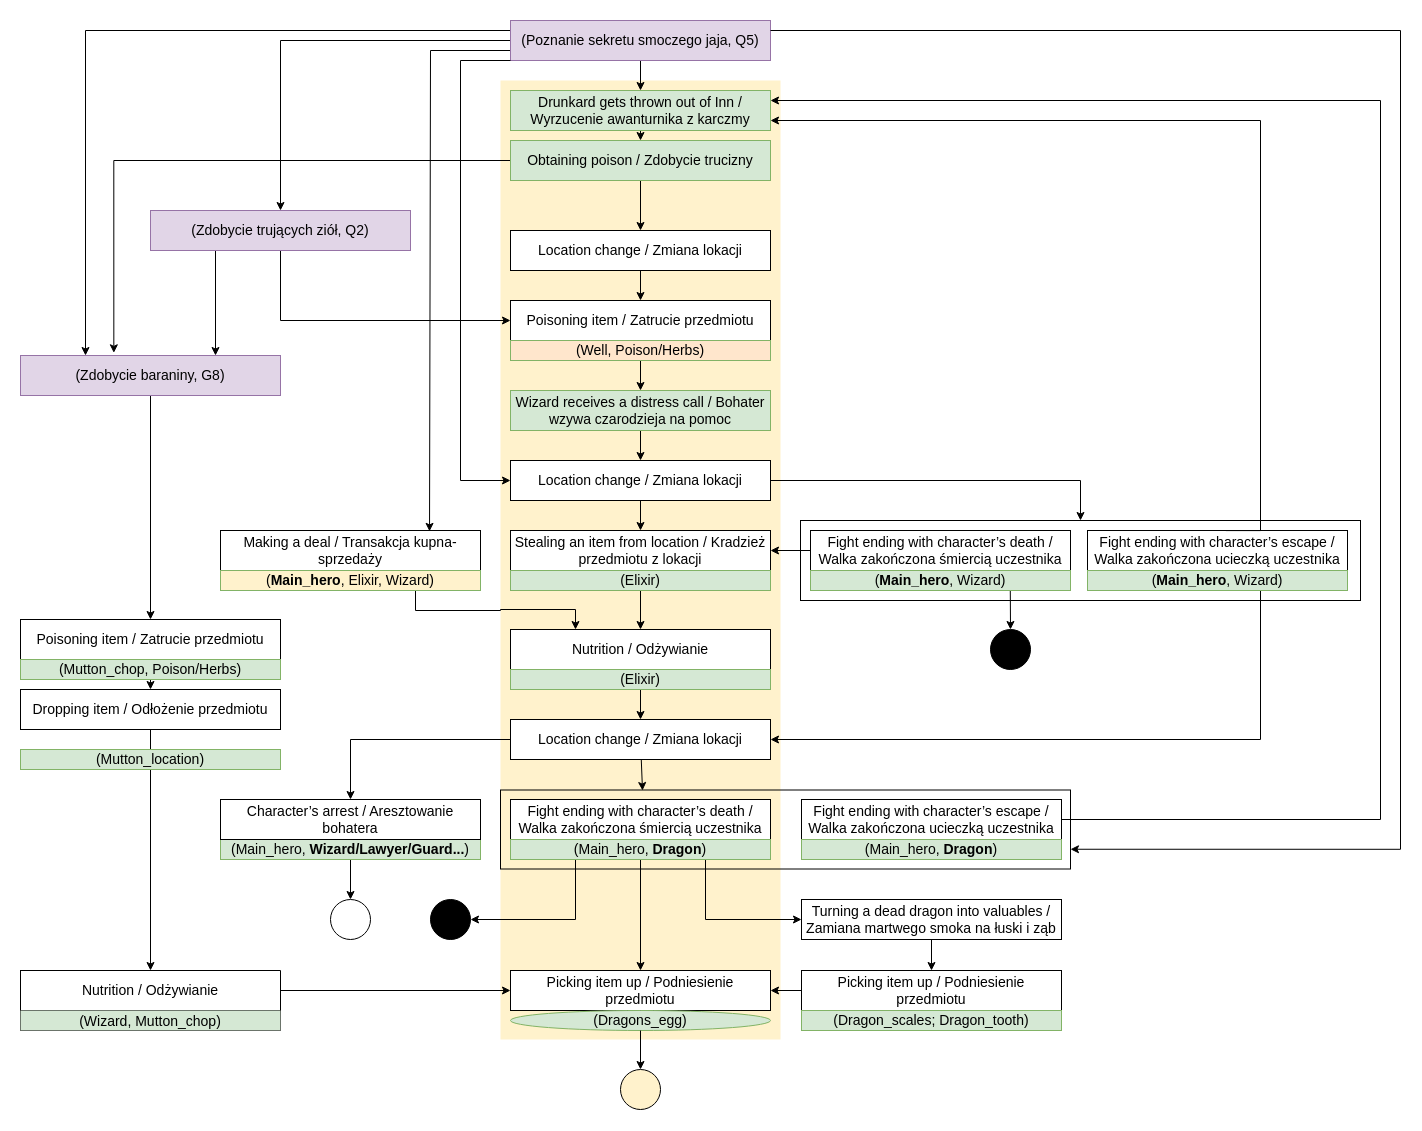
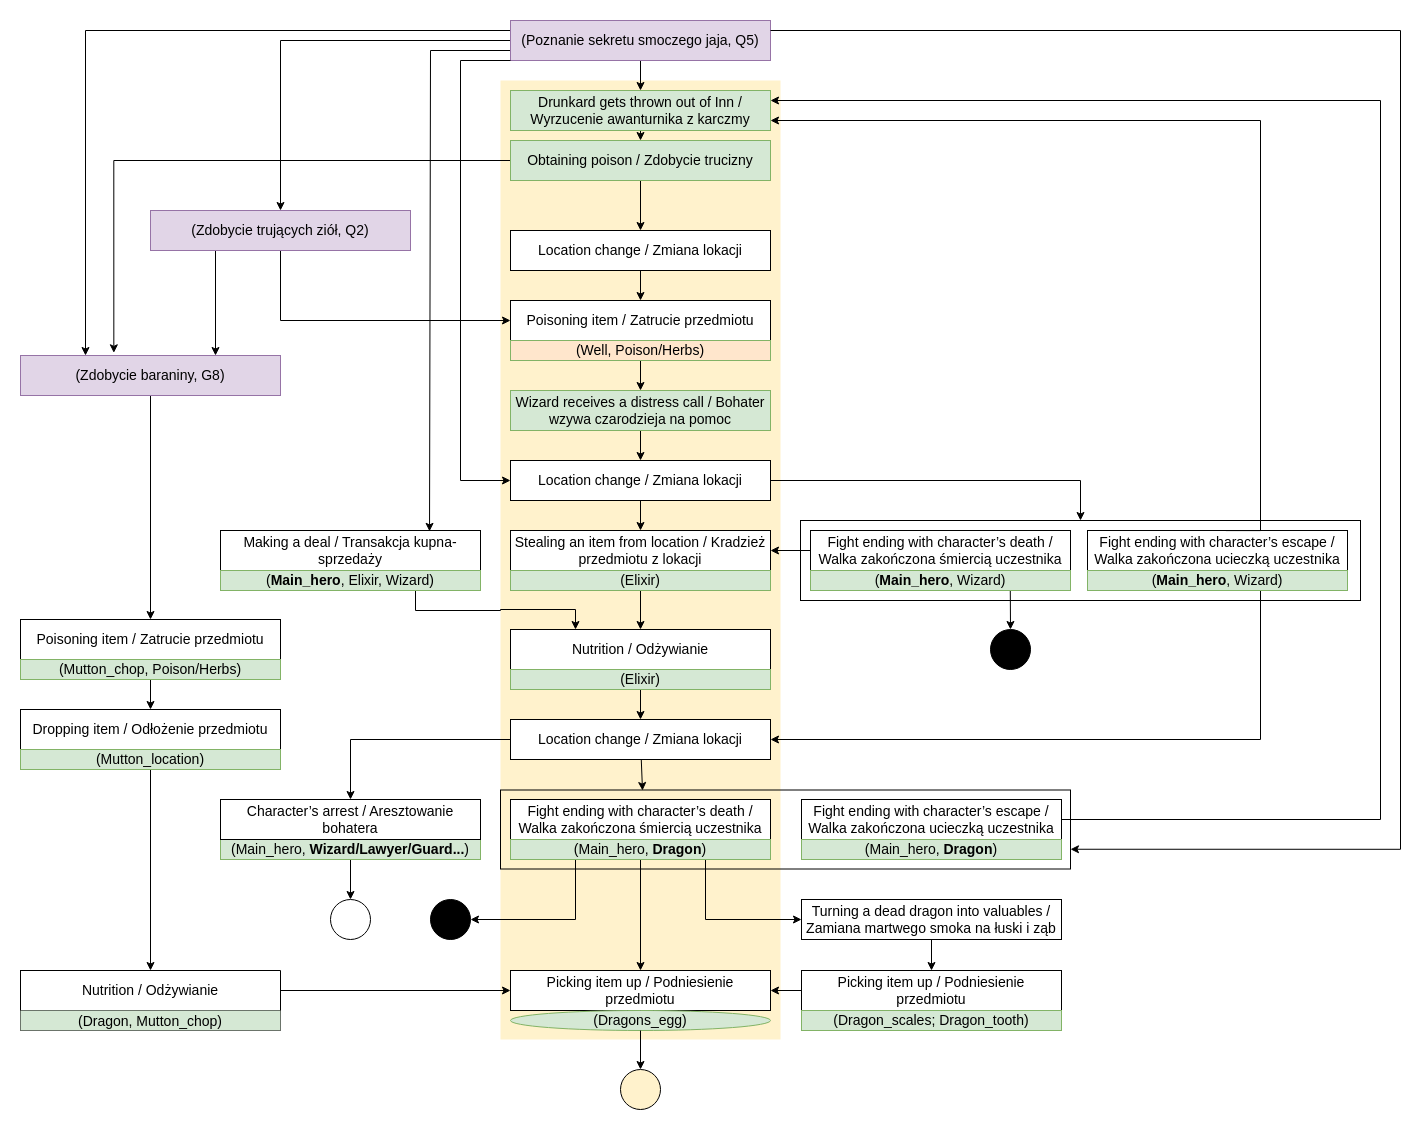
node "(Main_hero, Elixir, Wizard)": fillcolor #fff2cc -> #d5e8d4
node "Dropping item / Odłożenie przedmiotu": moved (151, 710) -> (151, 730)
node "(Wizard, Mutton_chop)": label "(Wizard, Mutton_chop)" -> "(Dragon, Mutton_chop)"
